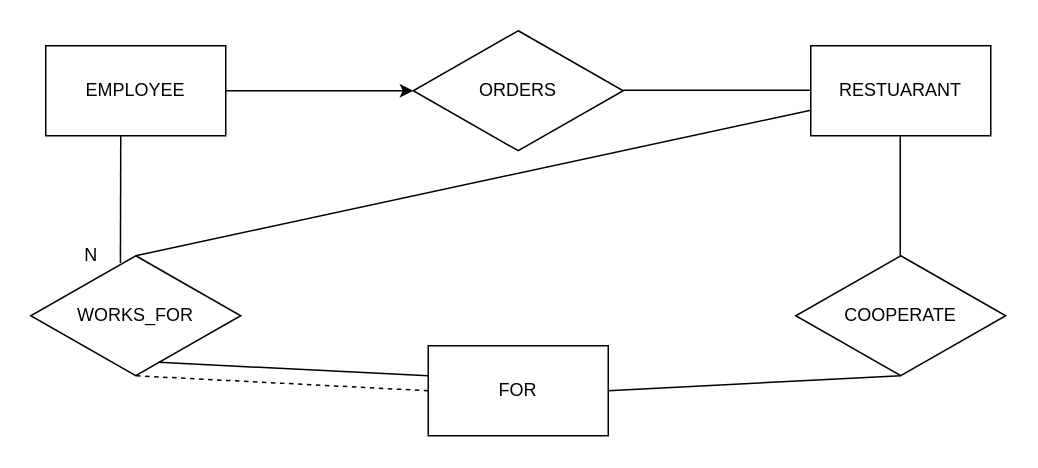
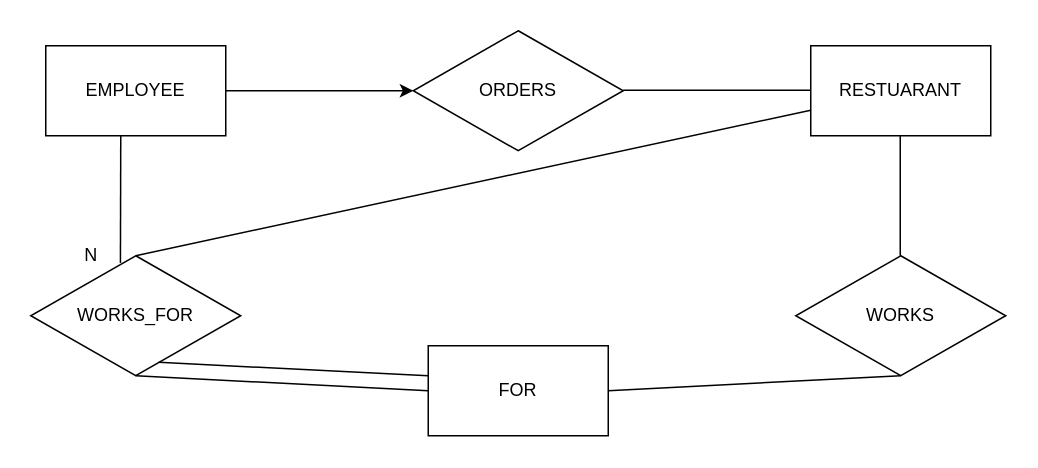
node "COOPERATE": label "COOPERATE" -> "WORKS"
edge "WORKS_FOR" -- "FOR": style dashed -> solid
